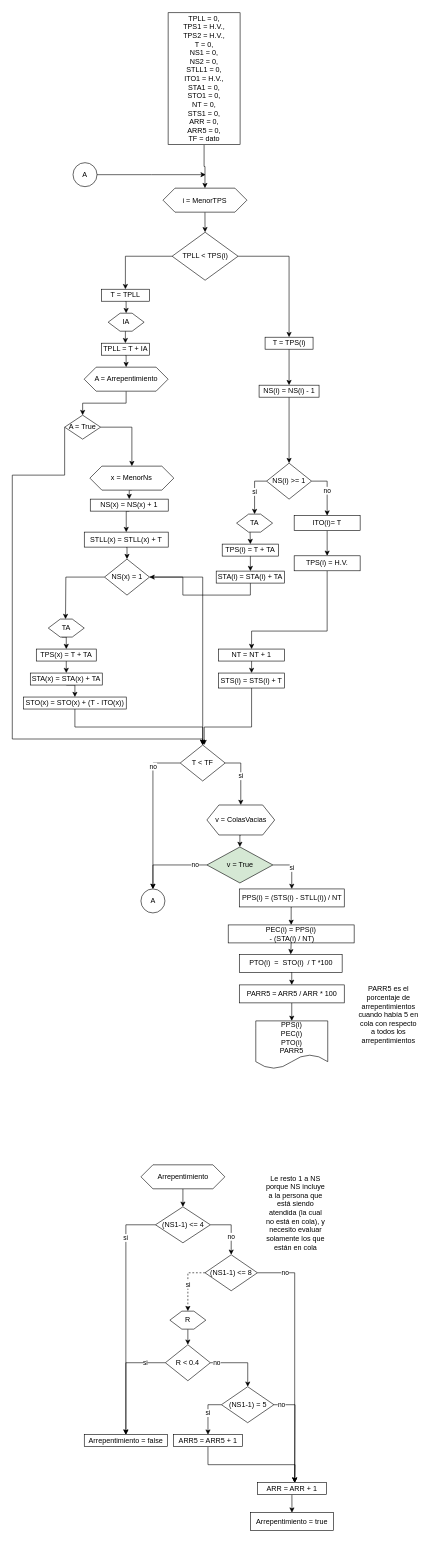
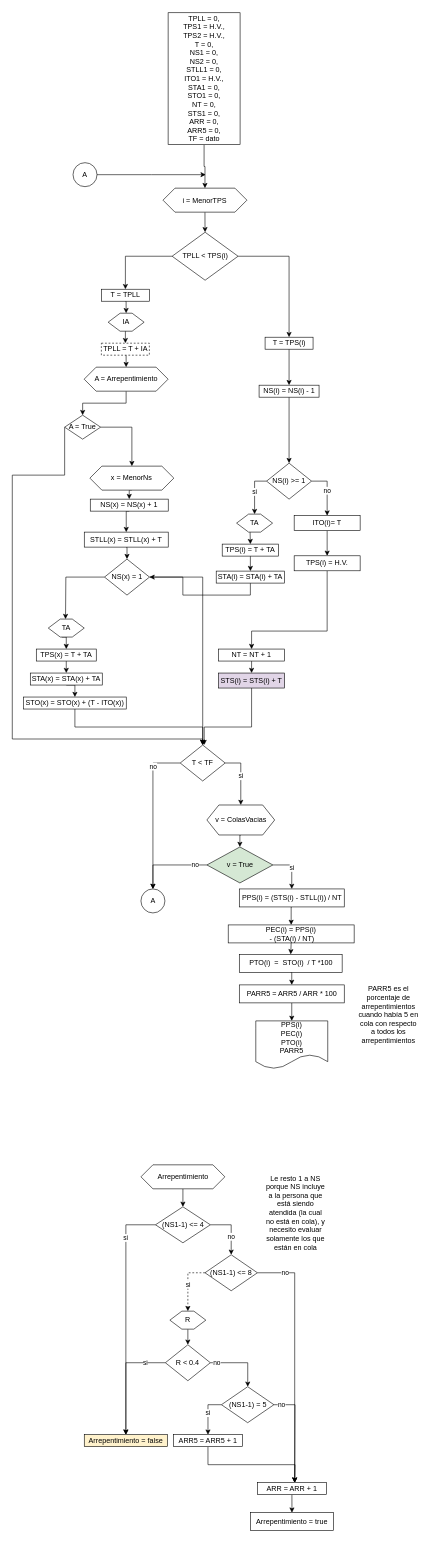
node "TPLL = T + IA": style solid -> dashed
node "STS(i) = STS(i) + T": fillcolor #ffffff -> #e1d5e7
node "Arrepentimiento = false": fillcolor #ffffff -> #fff2cc
